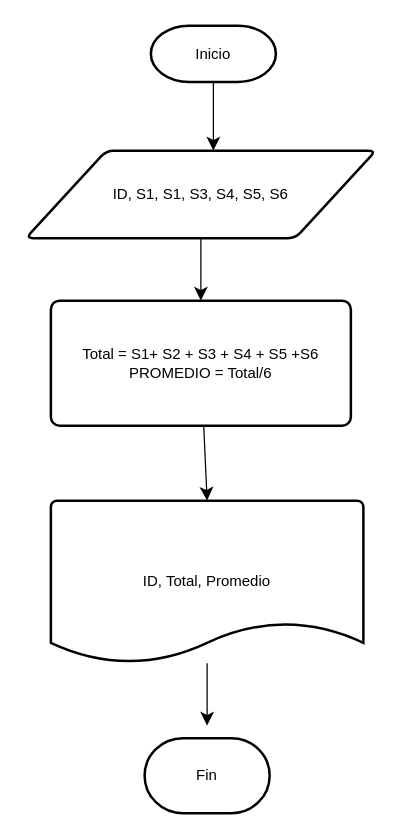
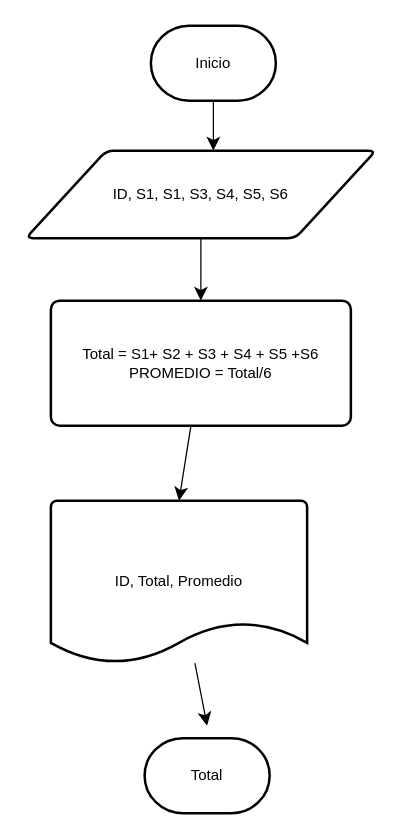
node "Inicio": size 125x56 -> 125x75
node "ID, Total, Promedio": size 313x163 -> 256x163
node "Fin": label "Fin" -> "Total"
